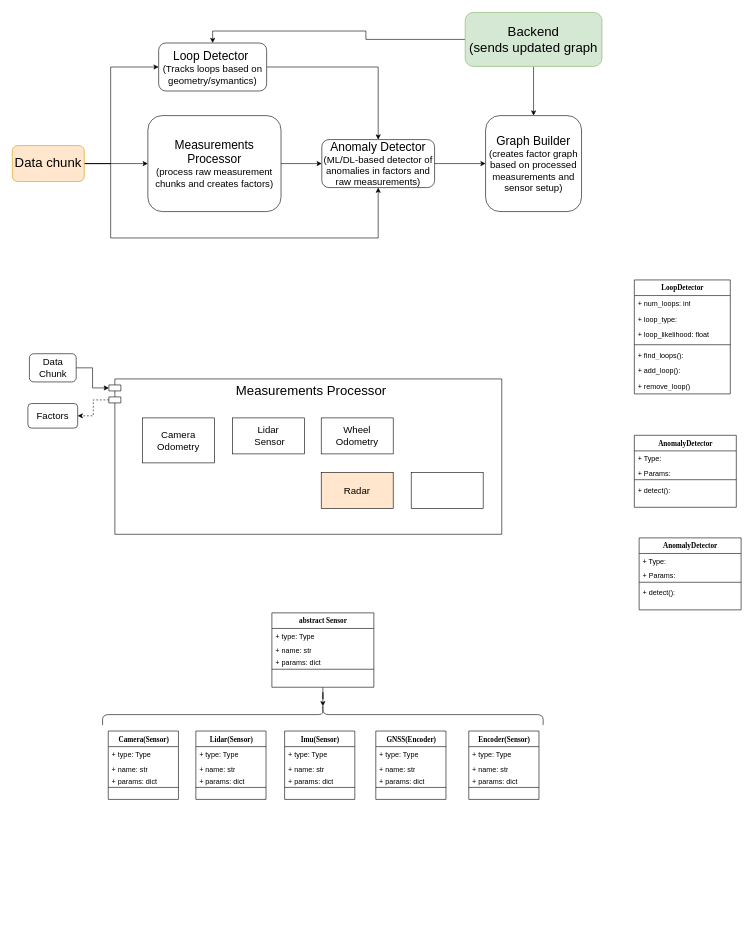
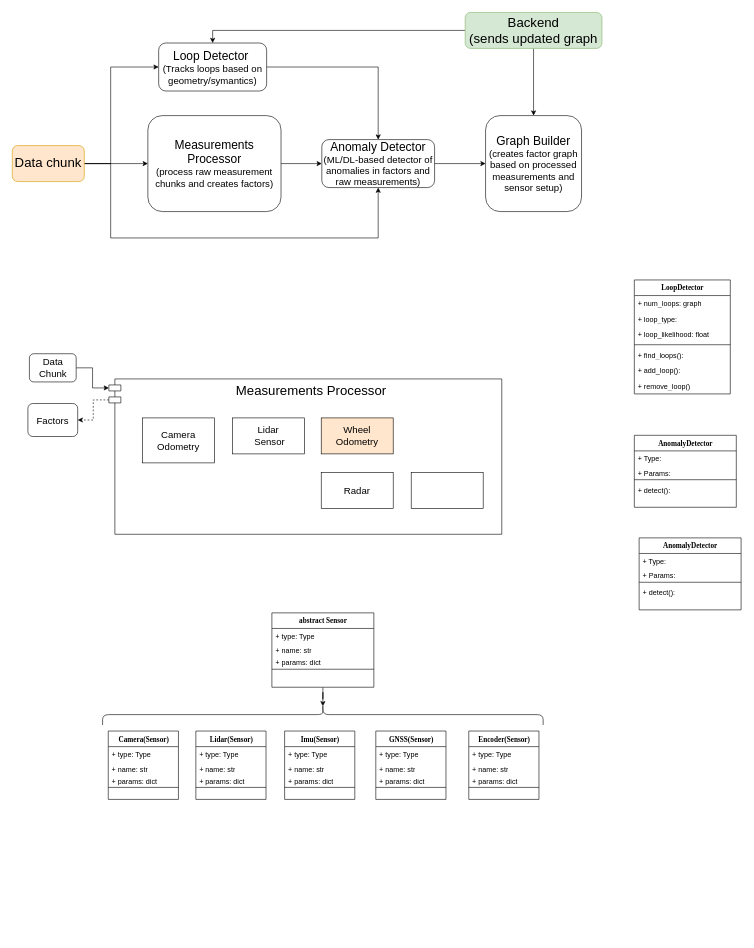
node "Backend (sends updated graph": size 137x54 -> 137x36
node "+ num_loops: int": label "+ num_loops: int" -> "+ num_loops: graph"
node "Factors": size 50x25 -> 50x33
node "Wheel Odometry": fillcolor #ffffff -> #ffe6cc
node "Radar": fillcolor #ffe6cc -> #ffffff
node "GNSS(Encoder)": label "GNSS(Encoder)" -> "GNSS(Sensor)"
